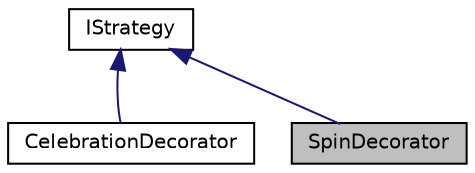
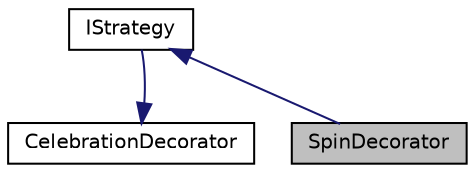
edge "CelebrationDecorator" -> "IStrategy": reversed
